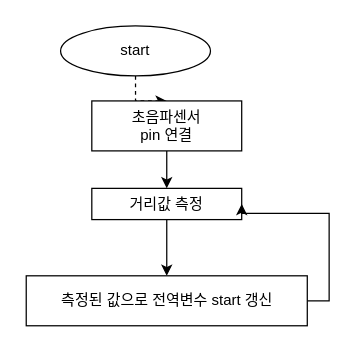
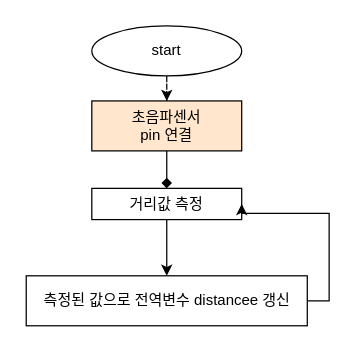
node "start": moved (136, 51) -> (167, 51)
node "초음파센서 pin 연결": fillcolor #ffffff -> #ffe6cc
edge "초음파센서 pin 연결" -> "거리값 측정": arrowhead classic -> diamond
node "측정된 값으로 전역변수 start 갱신": label "측정된 값으로 전역변수 start 갱신" -> "측정된 값으로 전역변수 distancee 갱신"
